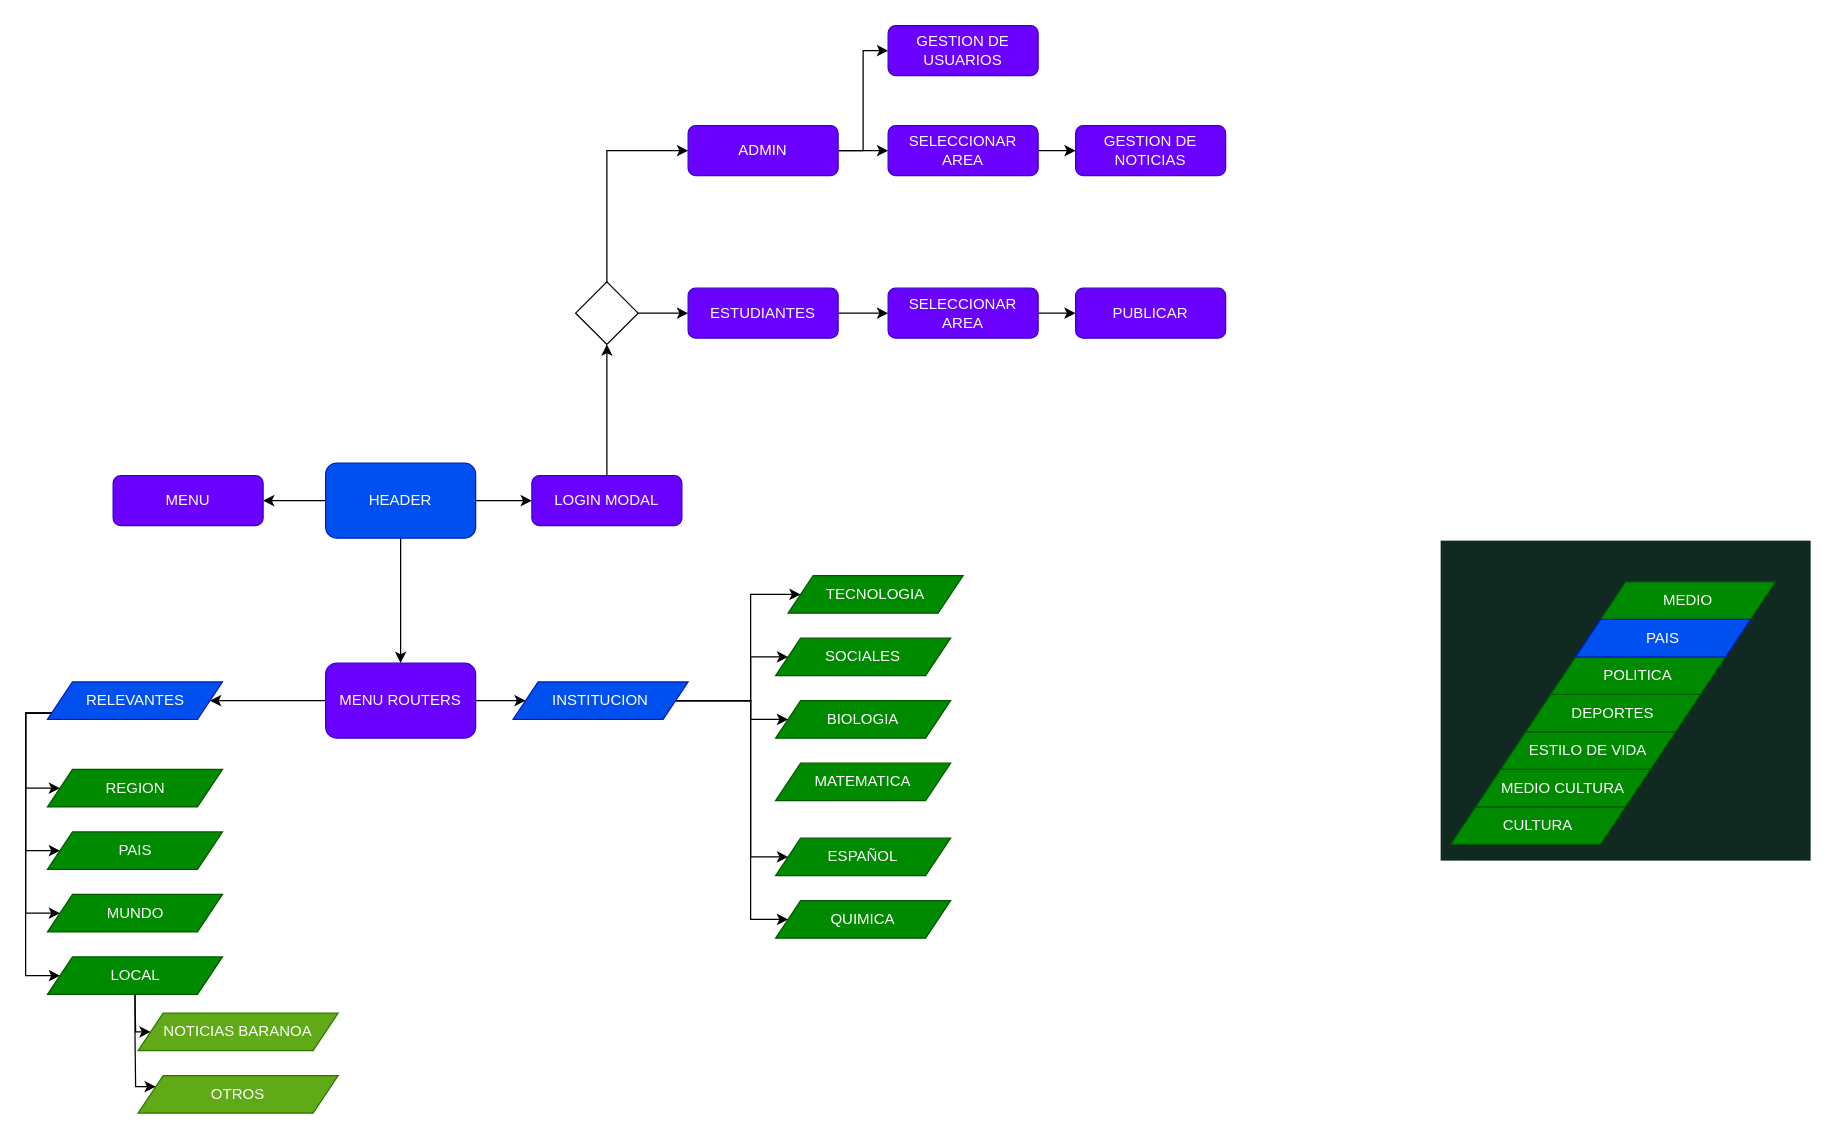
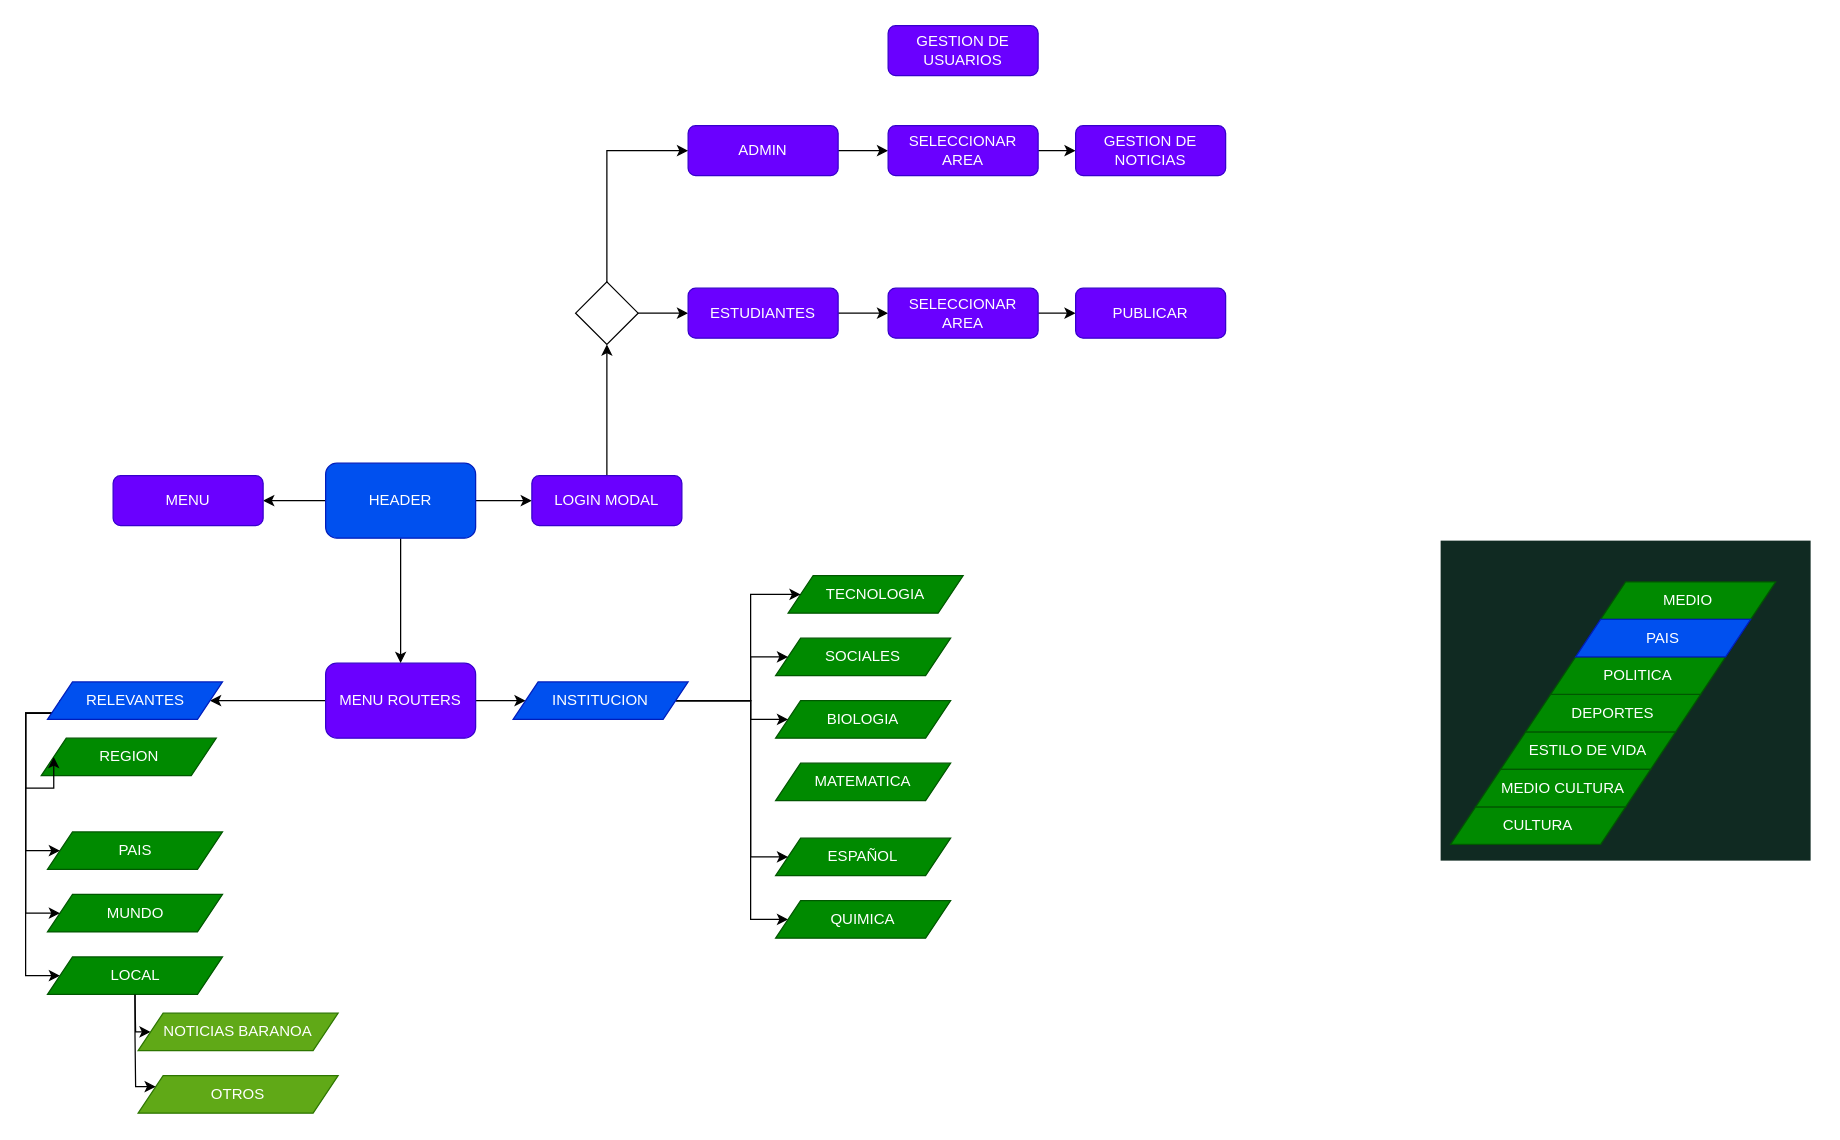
edge "ADMIN" -> "GESTION DE USUARIOS": removed
node "REGION": moved (135, 788) -> (129, 757)
